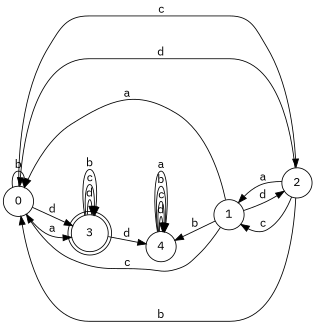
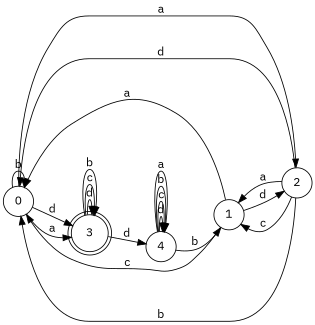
edge "0" -> "2": label "c" -> "a"
edge "1" -> "4": reversed
